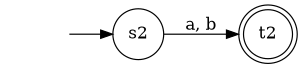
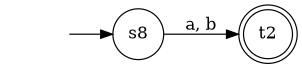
node "s2": label "s2" -> "s8"
